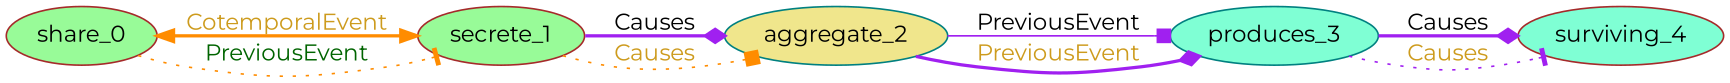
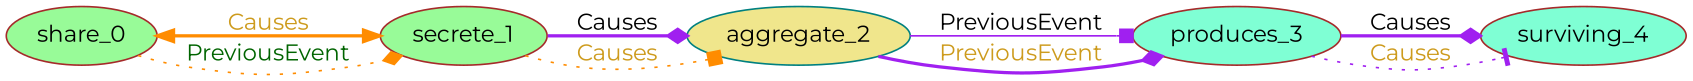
edge "share_0" -- "secrete_1": label "CotemporalEvent" -> "Causes"
node "produces_3": color teal -> brown
edge "share_0" -> "secrete_1": arrowhead tee -> diamond
